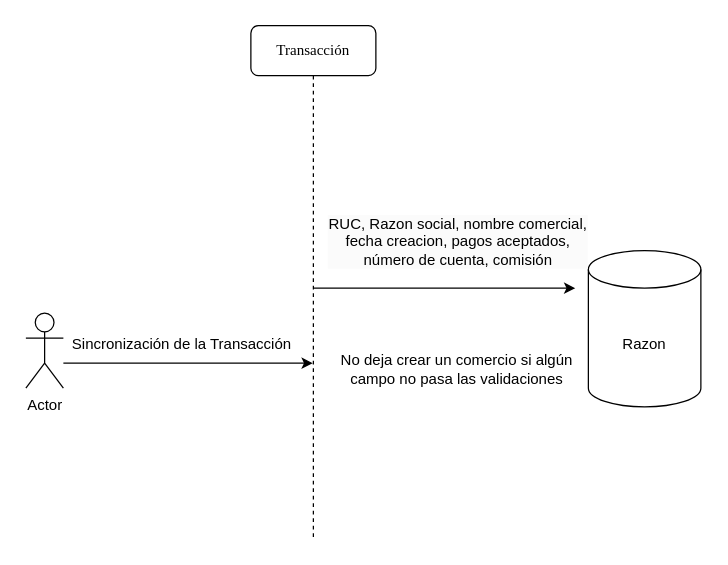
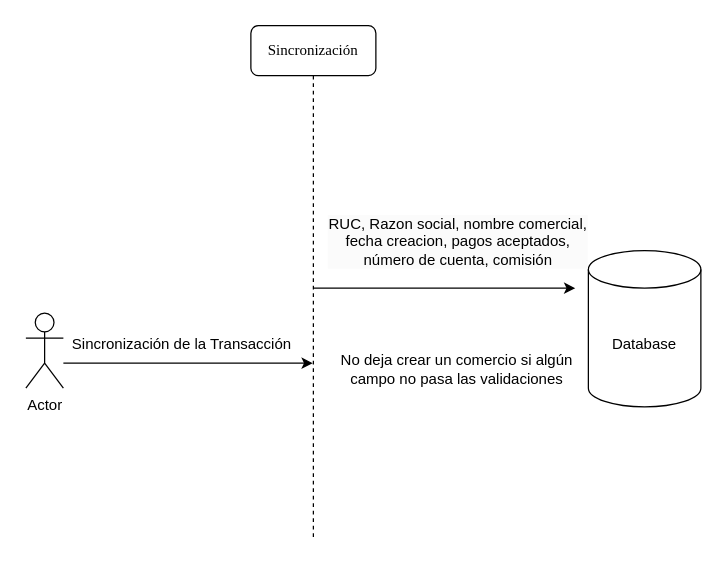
node "Transacción": label "Transacción" -> "Sincronización"
node "Razon": label "Razon" -> "Database"
